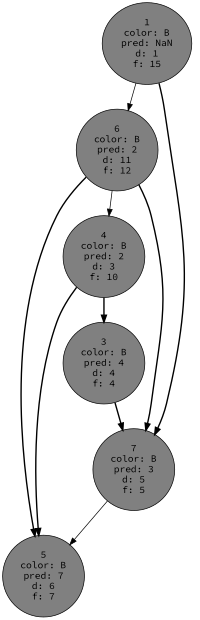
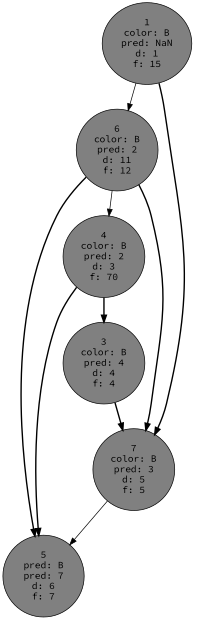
node "4 color: B pred: 2 d: 3 f: 10": label "4 color: B pred: 2 d: 3 f: 10" -> "4 color: B pred: 2 d: 3 f: 70"
node "5 color: B pred: 7 d: 6 f: 7": label "5 color: B pred: 7 d: 6 f: 7" -> "5 pred: B pred: 7 d: 6 f: 7"
